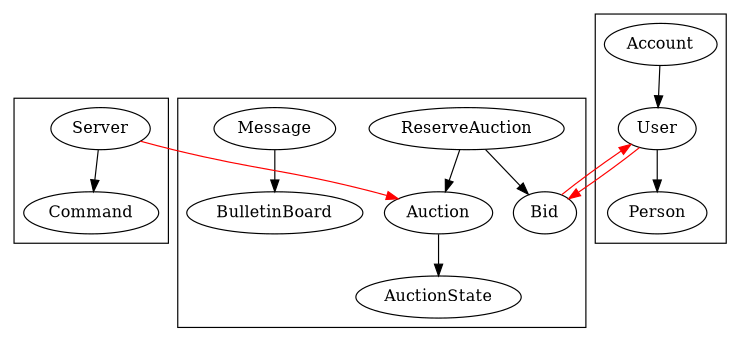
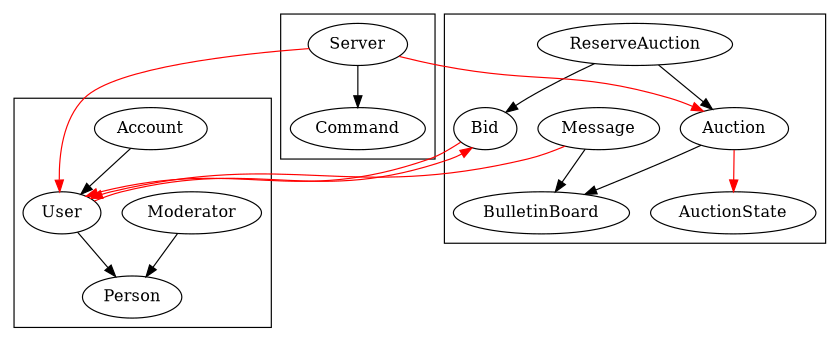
edge "Server" -> "User": added
edge "Auction" -> "BulletinBoard": added
edge "Message" -> "User": added
node "Moderator": added
edge "Auction" -> "AuctionState": color black -> red
